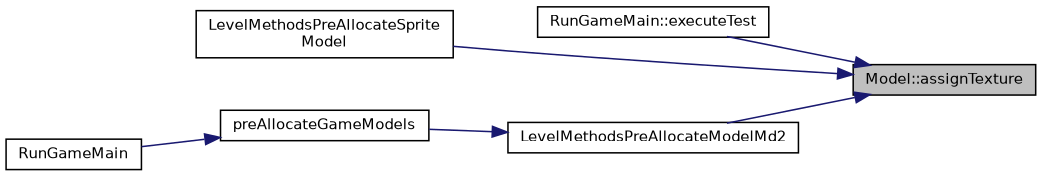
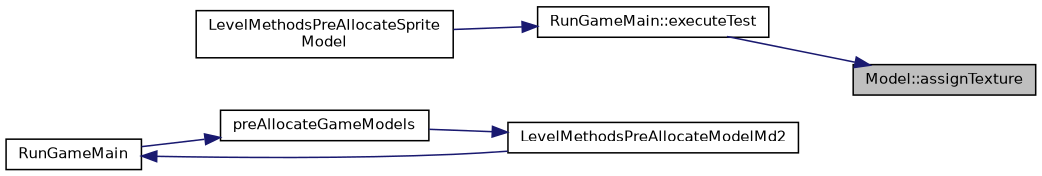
edge "LevelMethodsPreAllocateSprite Model" -> "Model::assignTexture": now "LevelMethodsPreAllocateSprite Model" -> "RunGameMain::executeTest"
edge "LevelMethodsPreAllocateModelMd2" -> "Model::assignTexture": now "LevelMethodsPreAllocateModelMd2" -> "RunGameMain"
